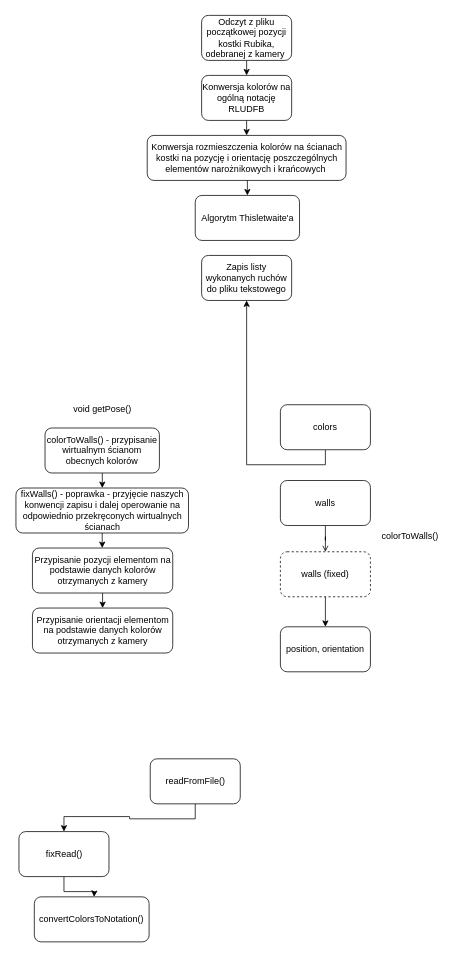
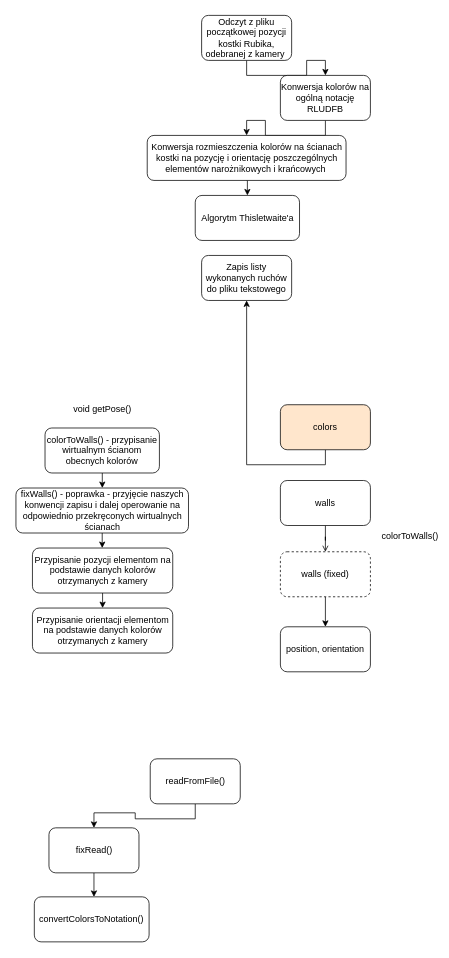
node "Konwersja kolorów na ogólną notację RLUDFB": moved (246, 98) -> (325, 98)
node "colors": fillcolor #ffffff -> #ffe6cc
node "fixRead()": moved (64, 854) -> (94, 850)
